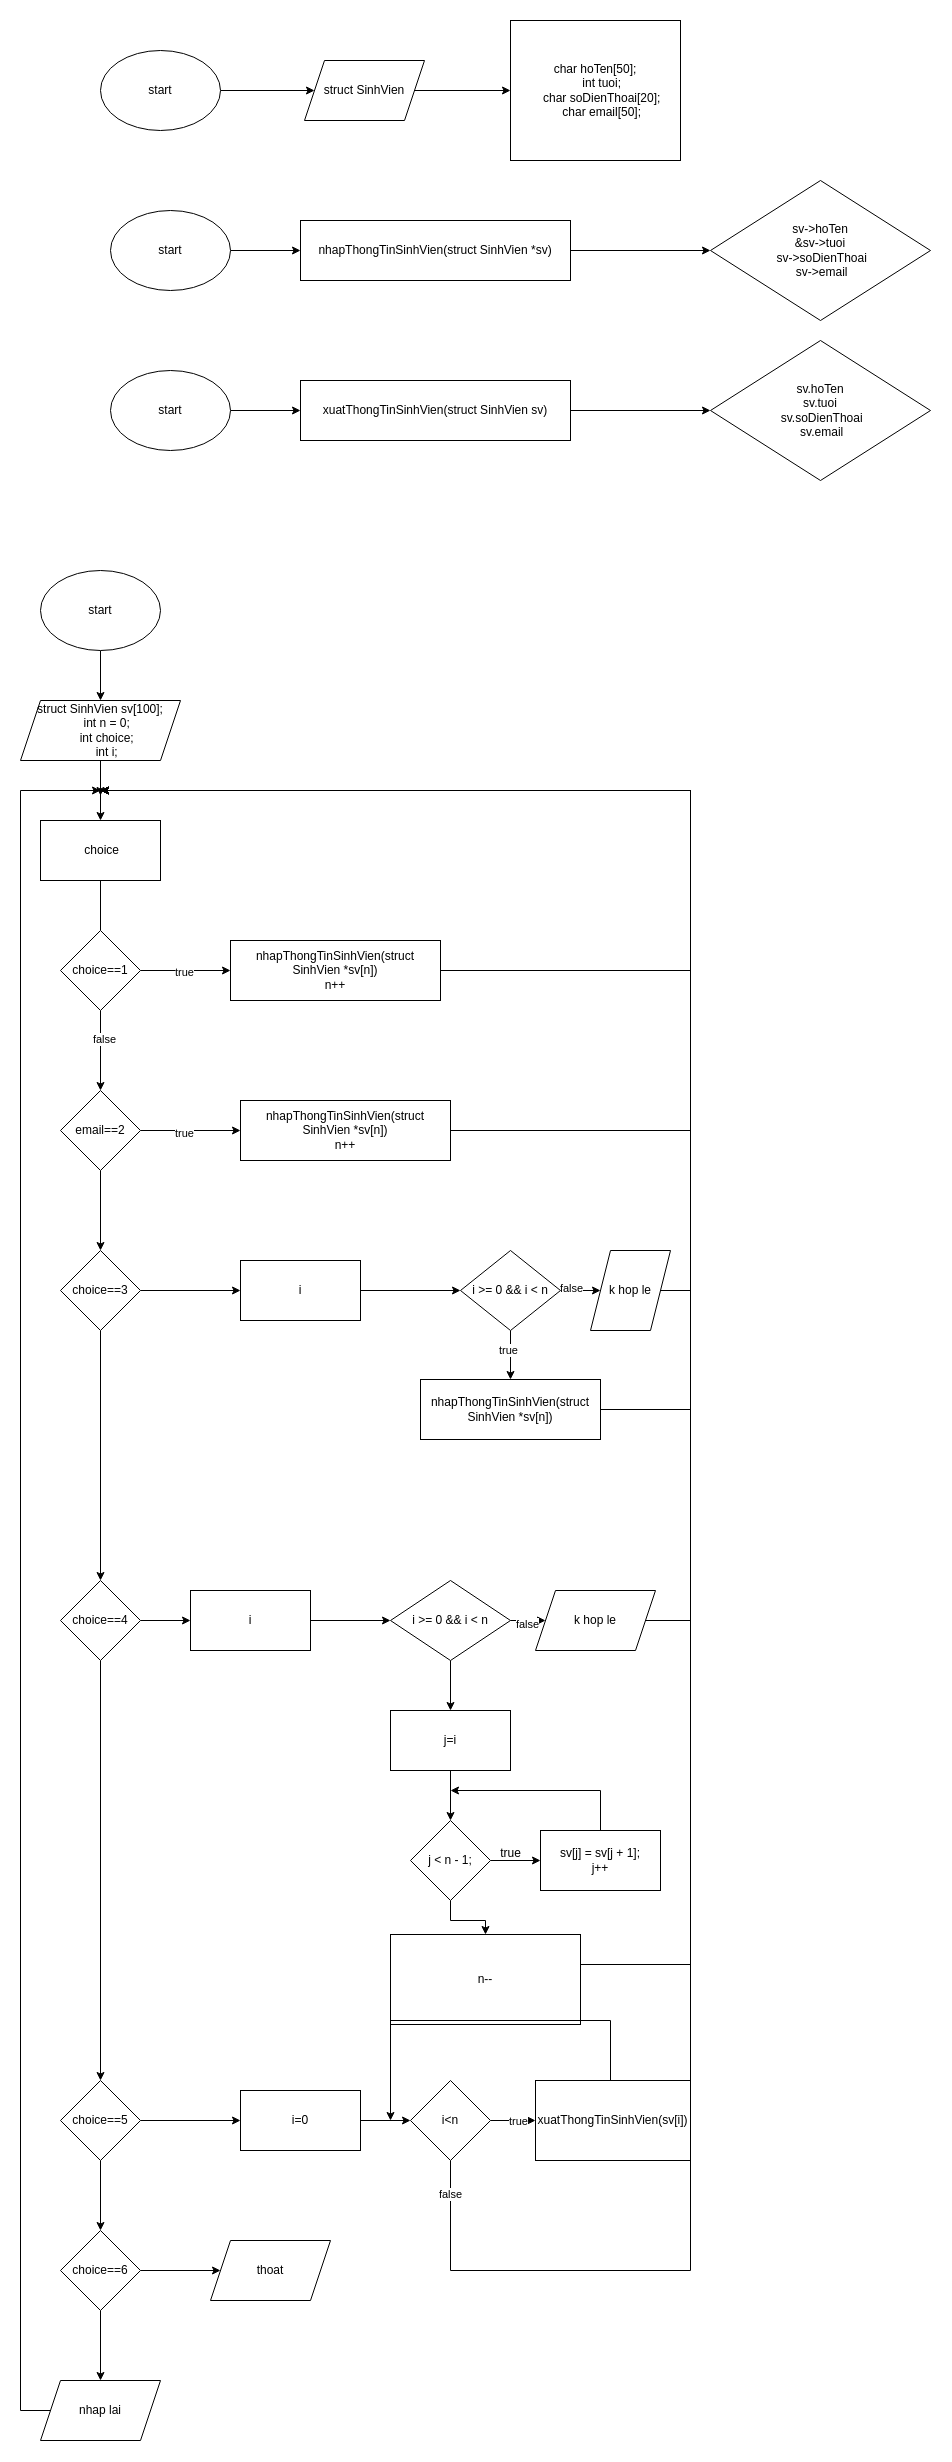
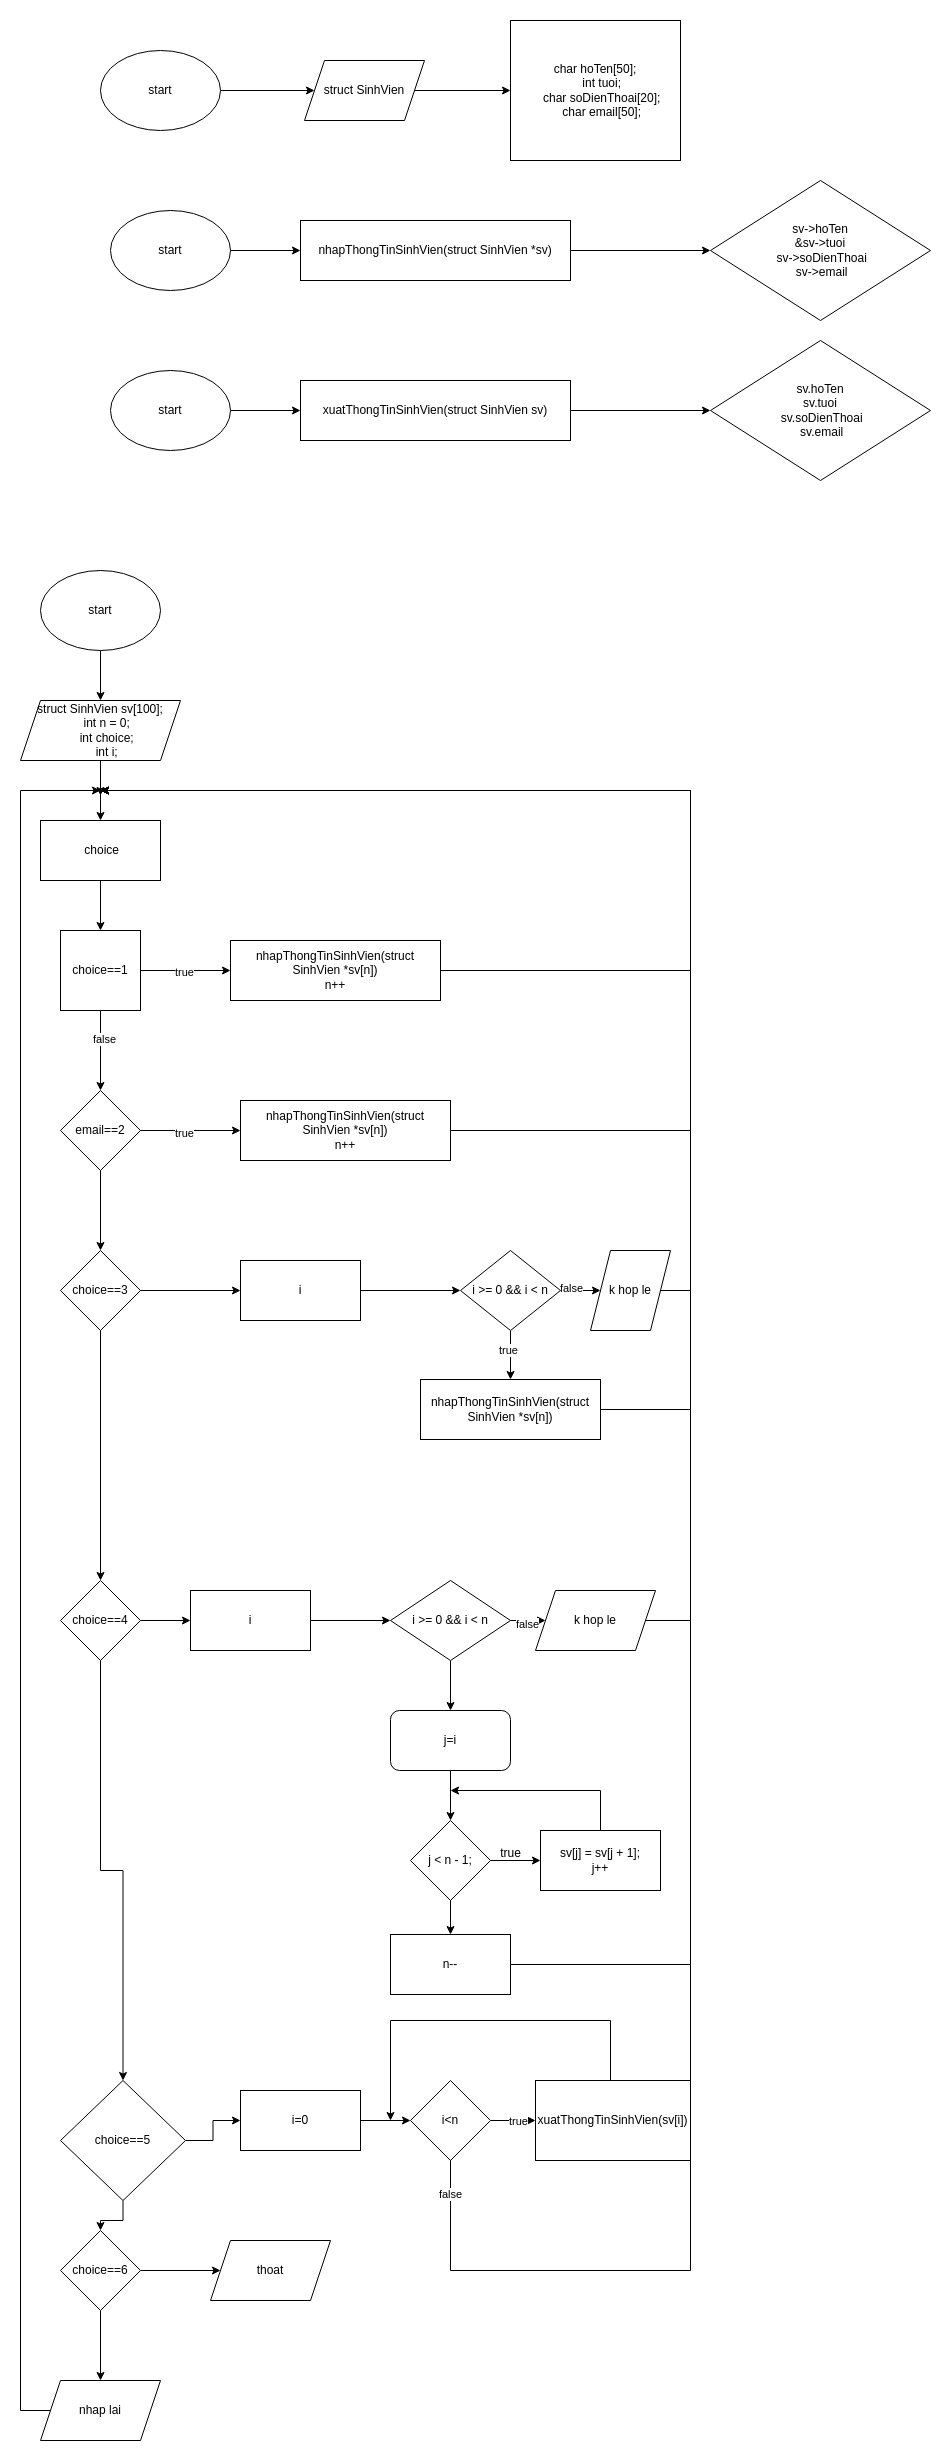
edge "choice" -- "choice==1": arrowhead none -> classic
node "choice==1": shape diamond -> rectangle
node "j=i": shape rectangle -> rounded rectangle
node "n--": size 190x90 -> 120x60
node "choice==5": size 80x80 -> 125x120
